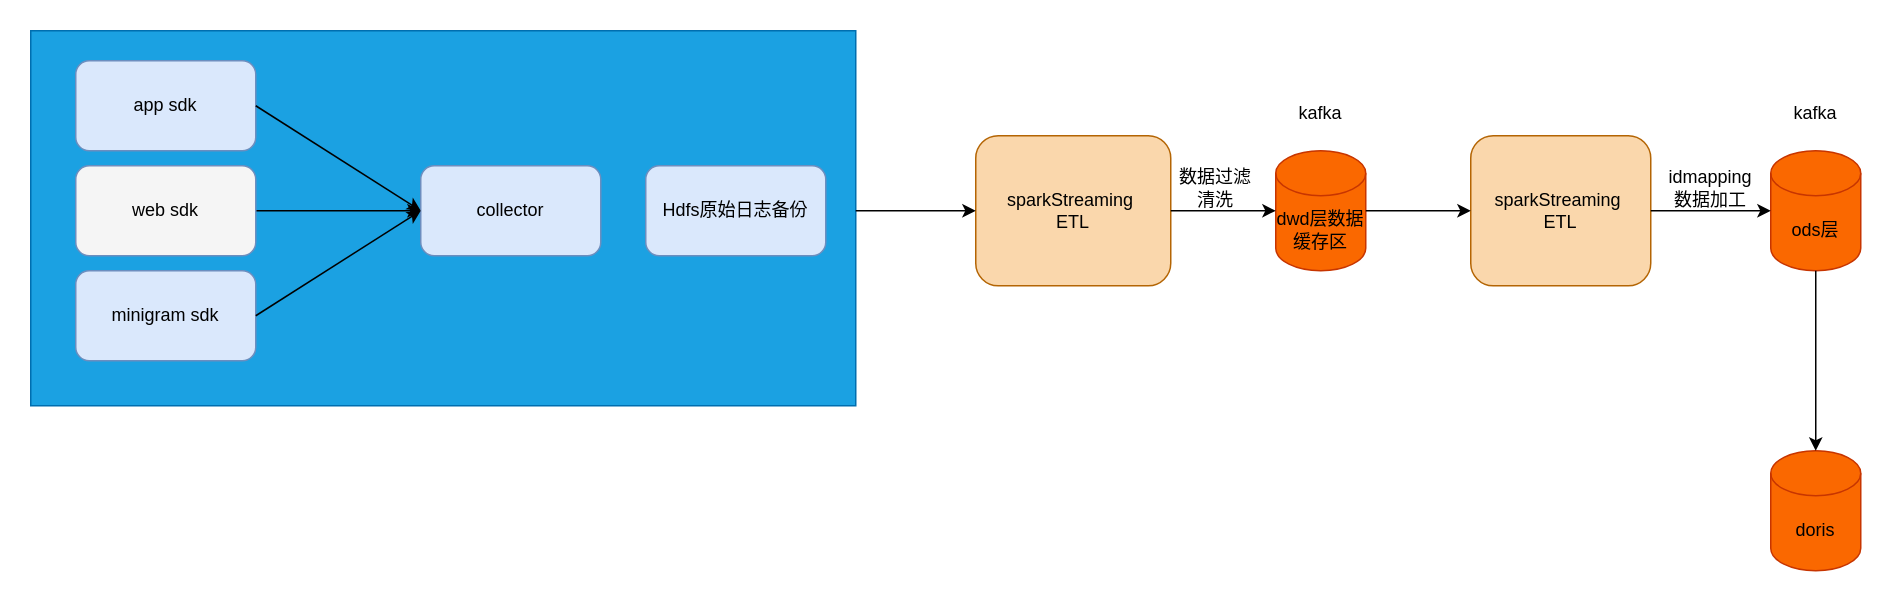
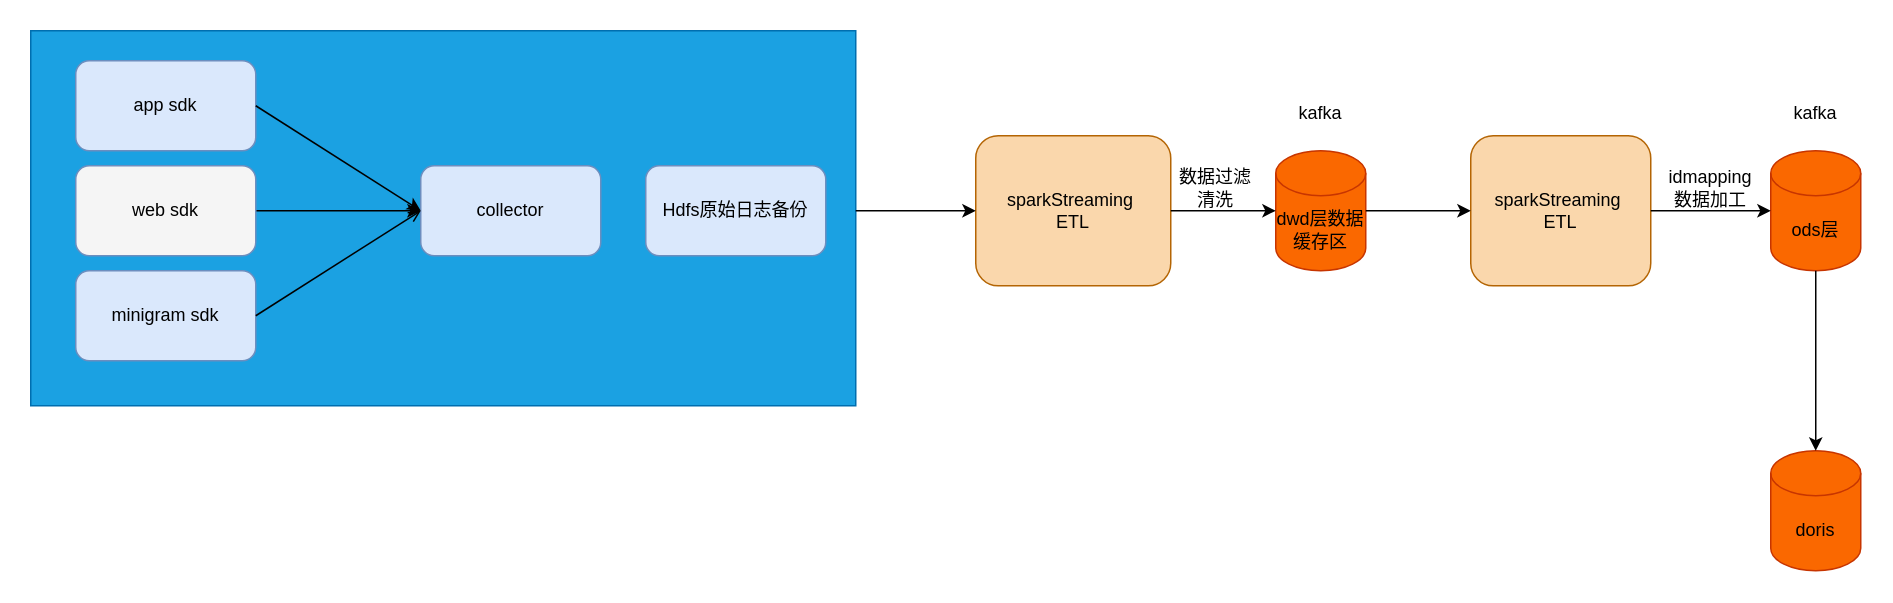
edge "minigram sdk" -> "collector": arrowhead classic -> open
